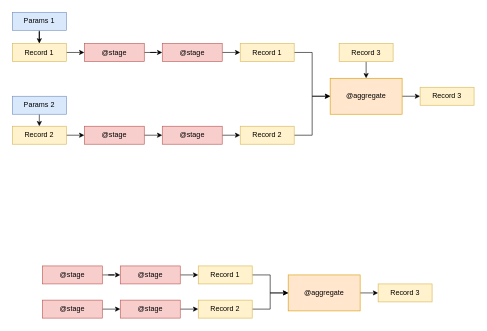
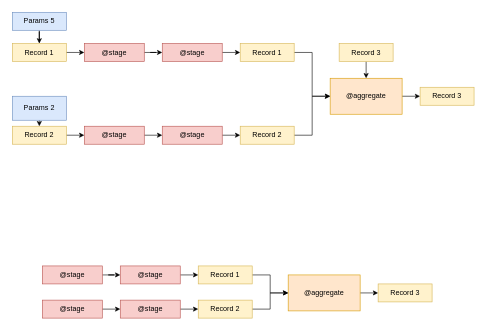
node "Params 1": label "Params 1" -> "Params 5"
node "Params 2": size 54x18 -> 54x24
